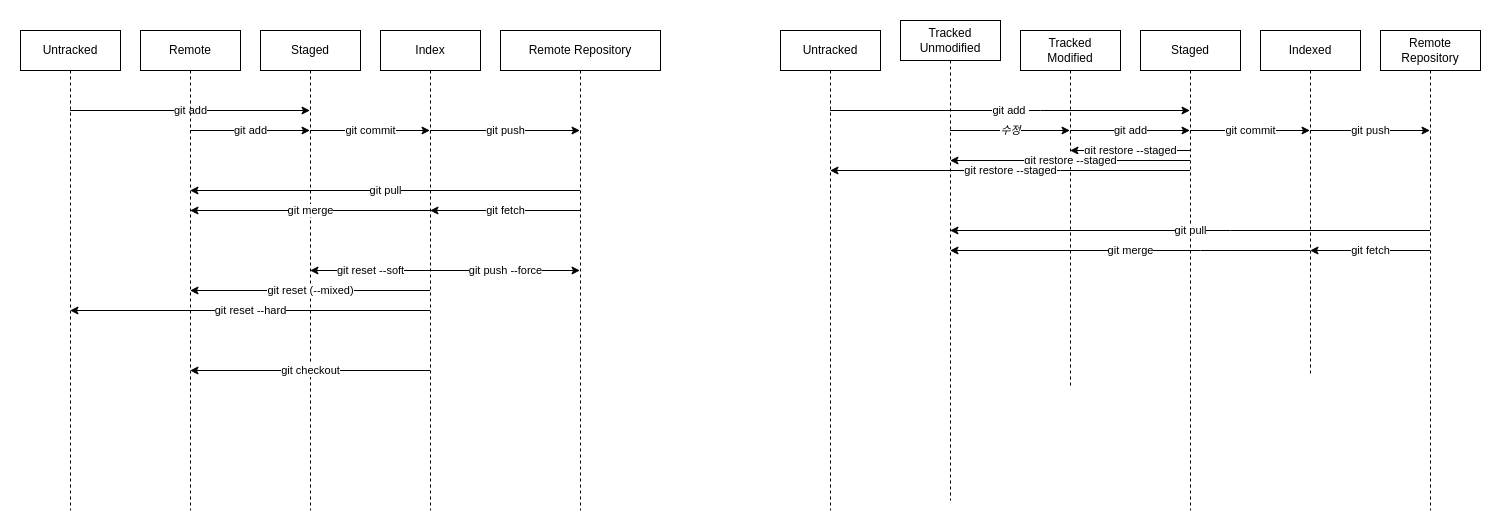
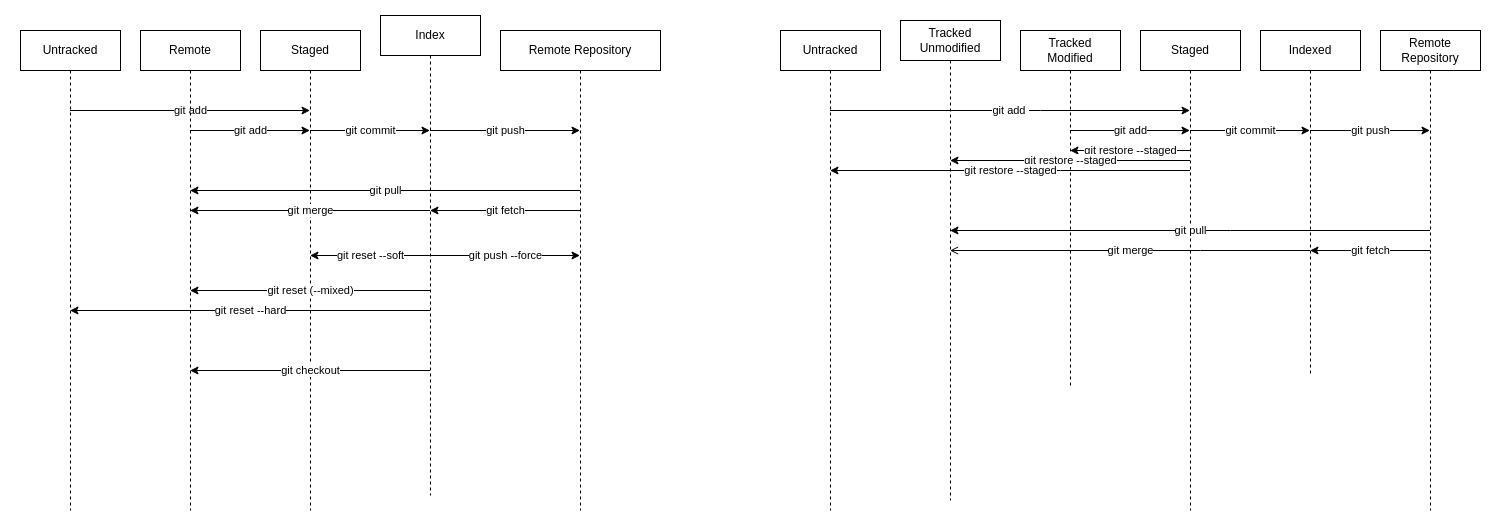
edge "Tracked Unmodified" -> "Tracked Modified": removed, label "수정"
edge "Indexed" -> "Tracked Unmodified": arrowhead classic -> open
node "Index": moved (431, 271) -> (431, 256)
